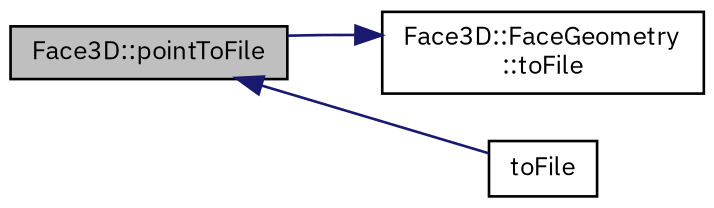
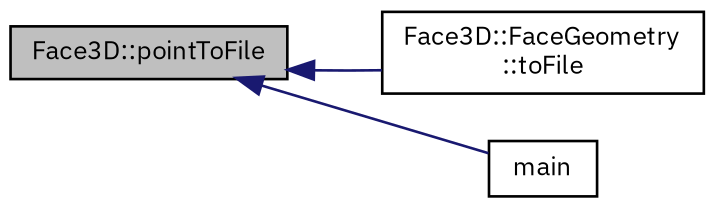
edge "Face3D::pointToFile" -> "Face3D::FaceGeometry ::toFile": reversed
node "toFile": label "toFile" -> "main"
